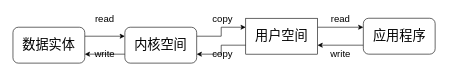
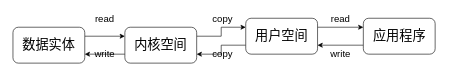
node "用户空间": shape rectangle -> rounded rectangle
